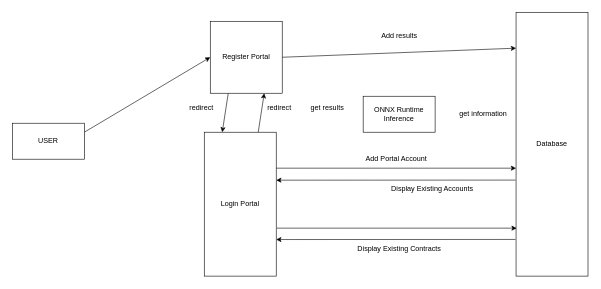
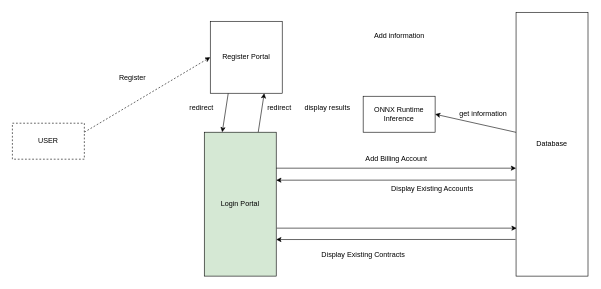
node "Add results": label "Add results" -> "Add information"
edge "Register Portal" -> "Database": removed
node "Register": added
edge "USER" -> "Register Portal": style solid -> dashed
node "get results": label "get results" -> "display results"
edge "Database" -> "ONNX Runtime Inference": added
node "USER": style solid -> dashed
node "Add Portal Account": label "Add Portal Account" -> "Add Billing Account"
node "Login Portal": fillcolor #ffffff -> #d5e8d4
node "Display Existing Contracts": moved (399, 249) -> (363, 255)
